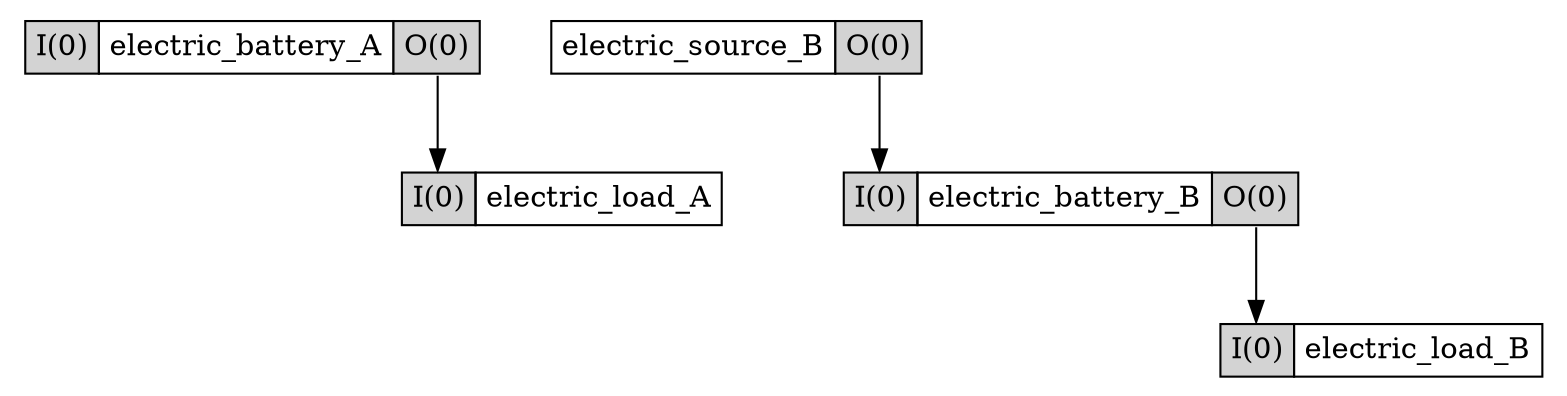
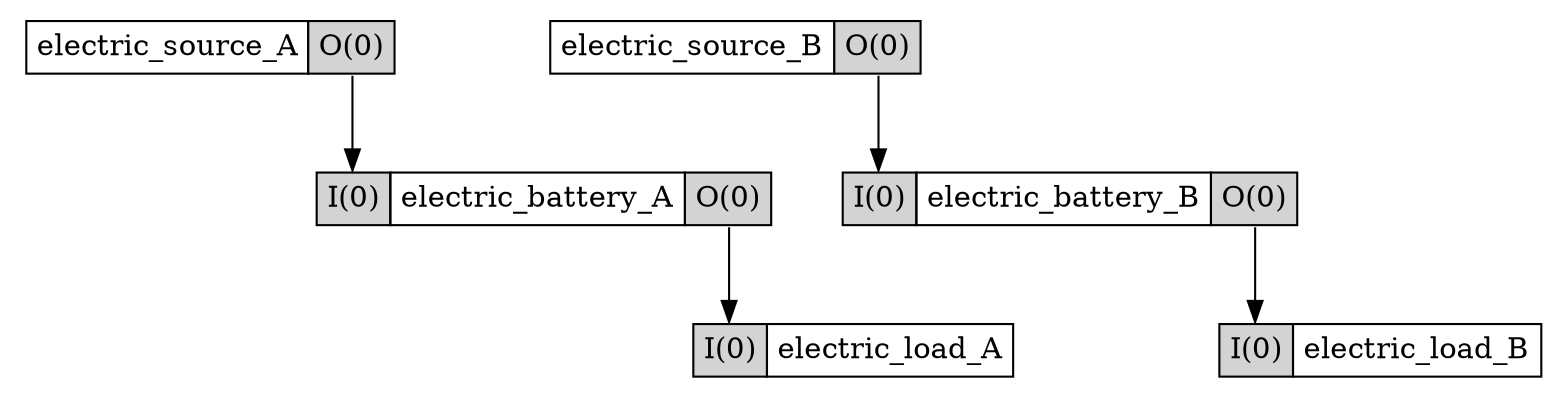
node "electric_source_A": added
